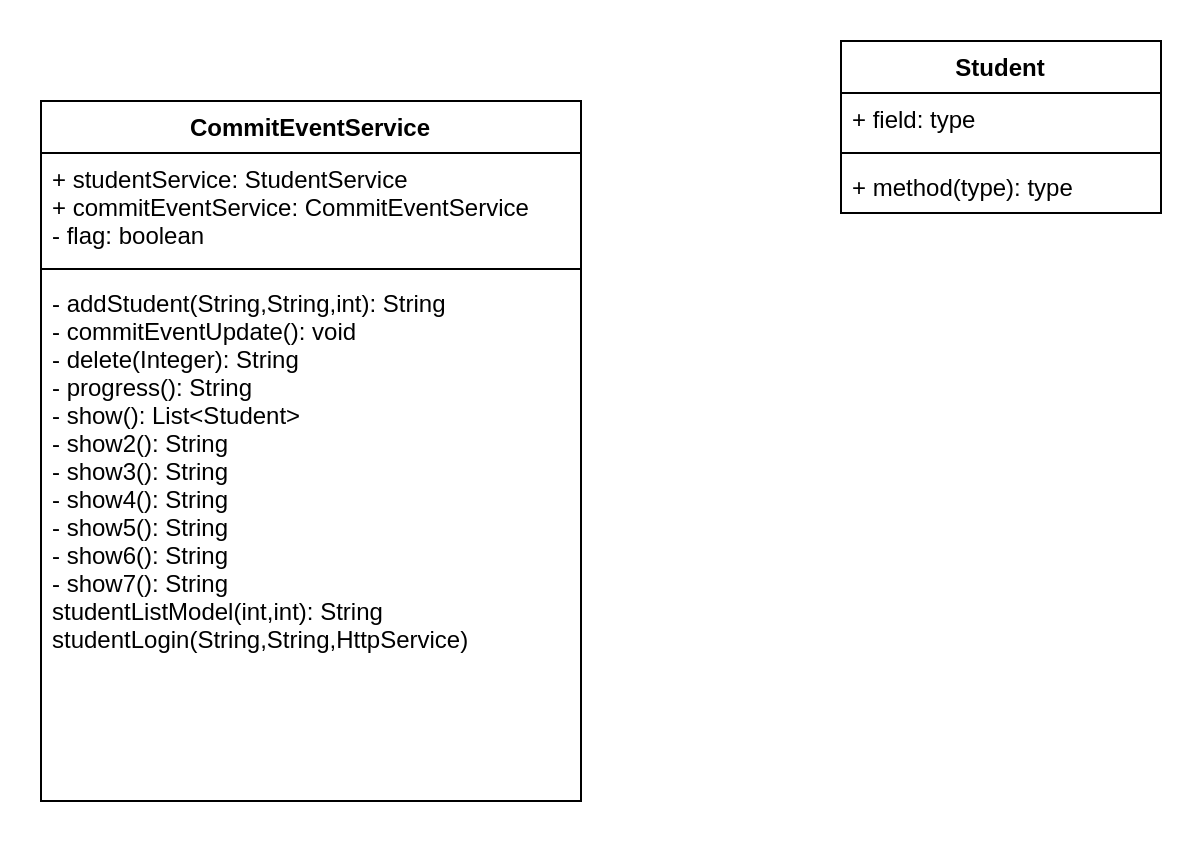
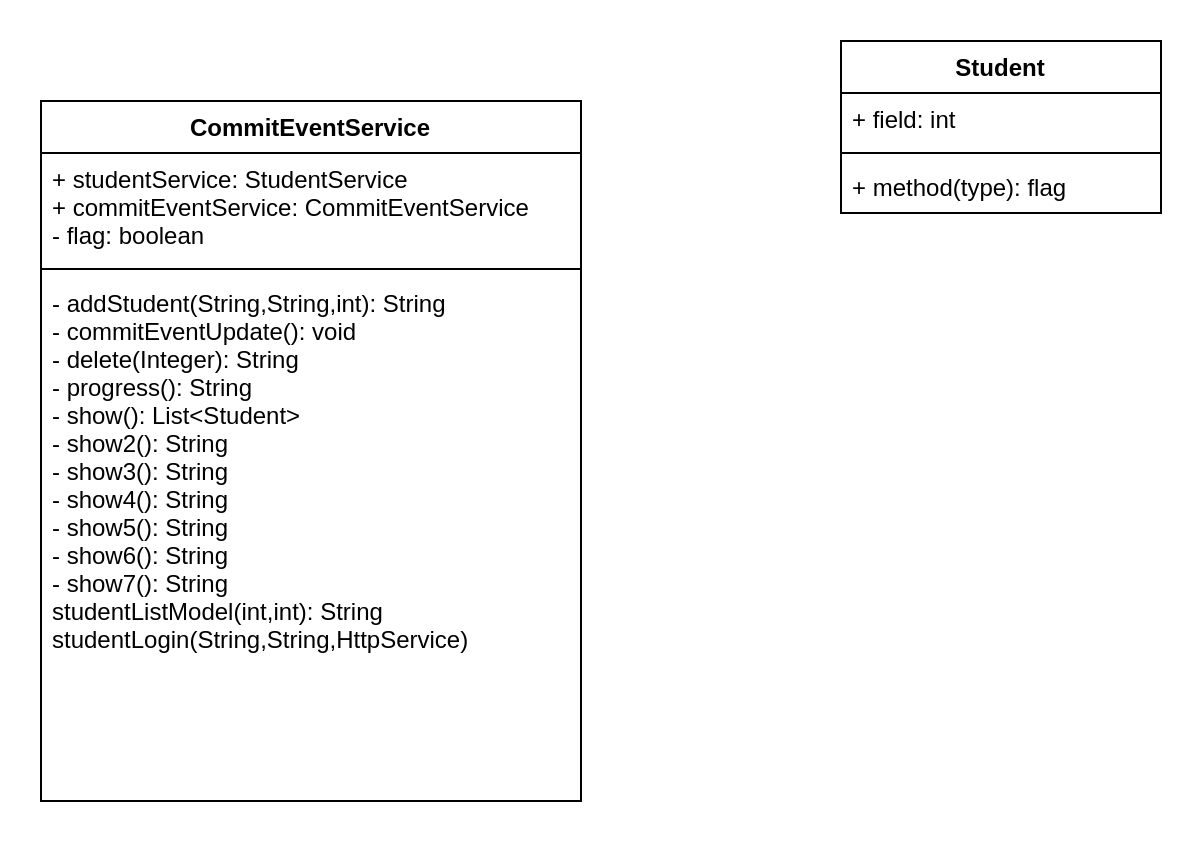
node "+ field: type": label "+ field: type" -> "+ field: int"
node "+ method(type): type": label "+ method(type): type" -> "+ method(type): flag"
